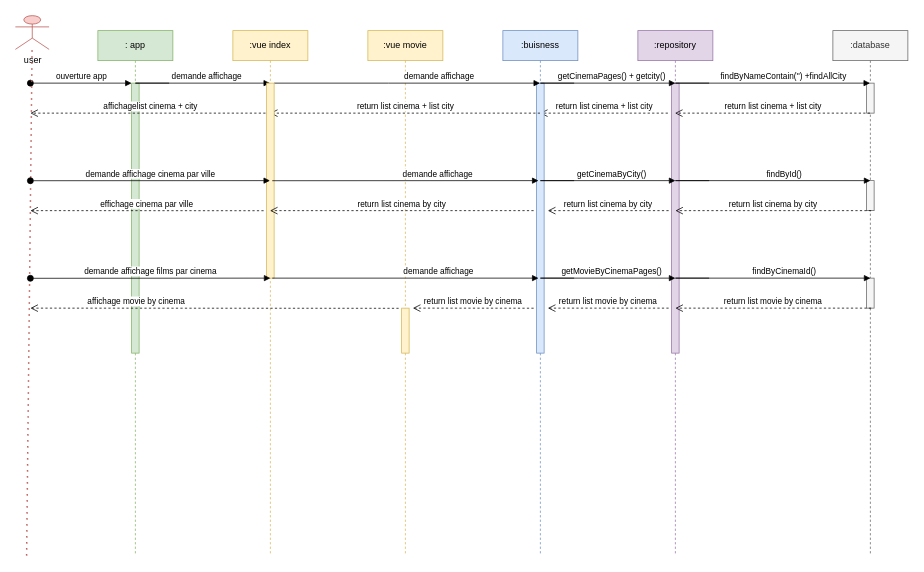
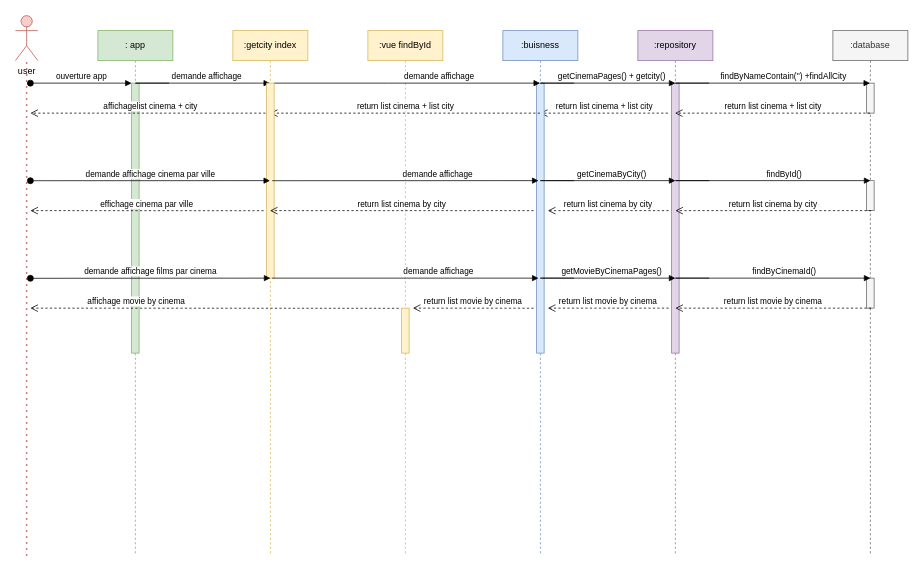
node "user": size 34x34 -> 23x45
node ":vue index": label ":vue index" -> ":getcity index"
node ":vue movie": label ":vue movie" -> ":vue findById"
